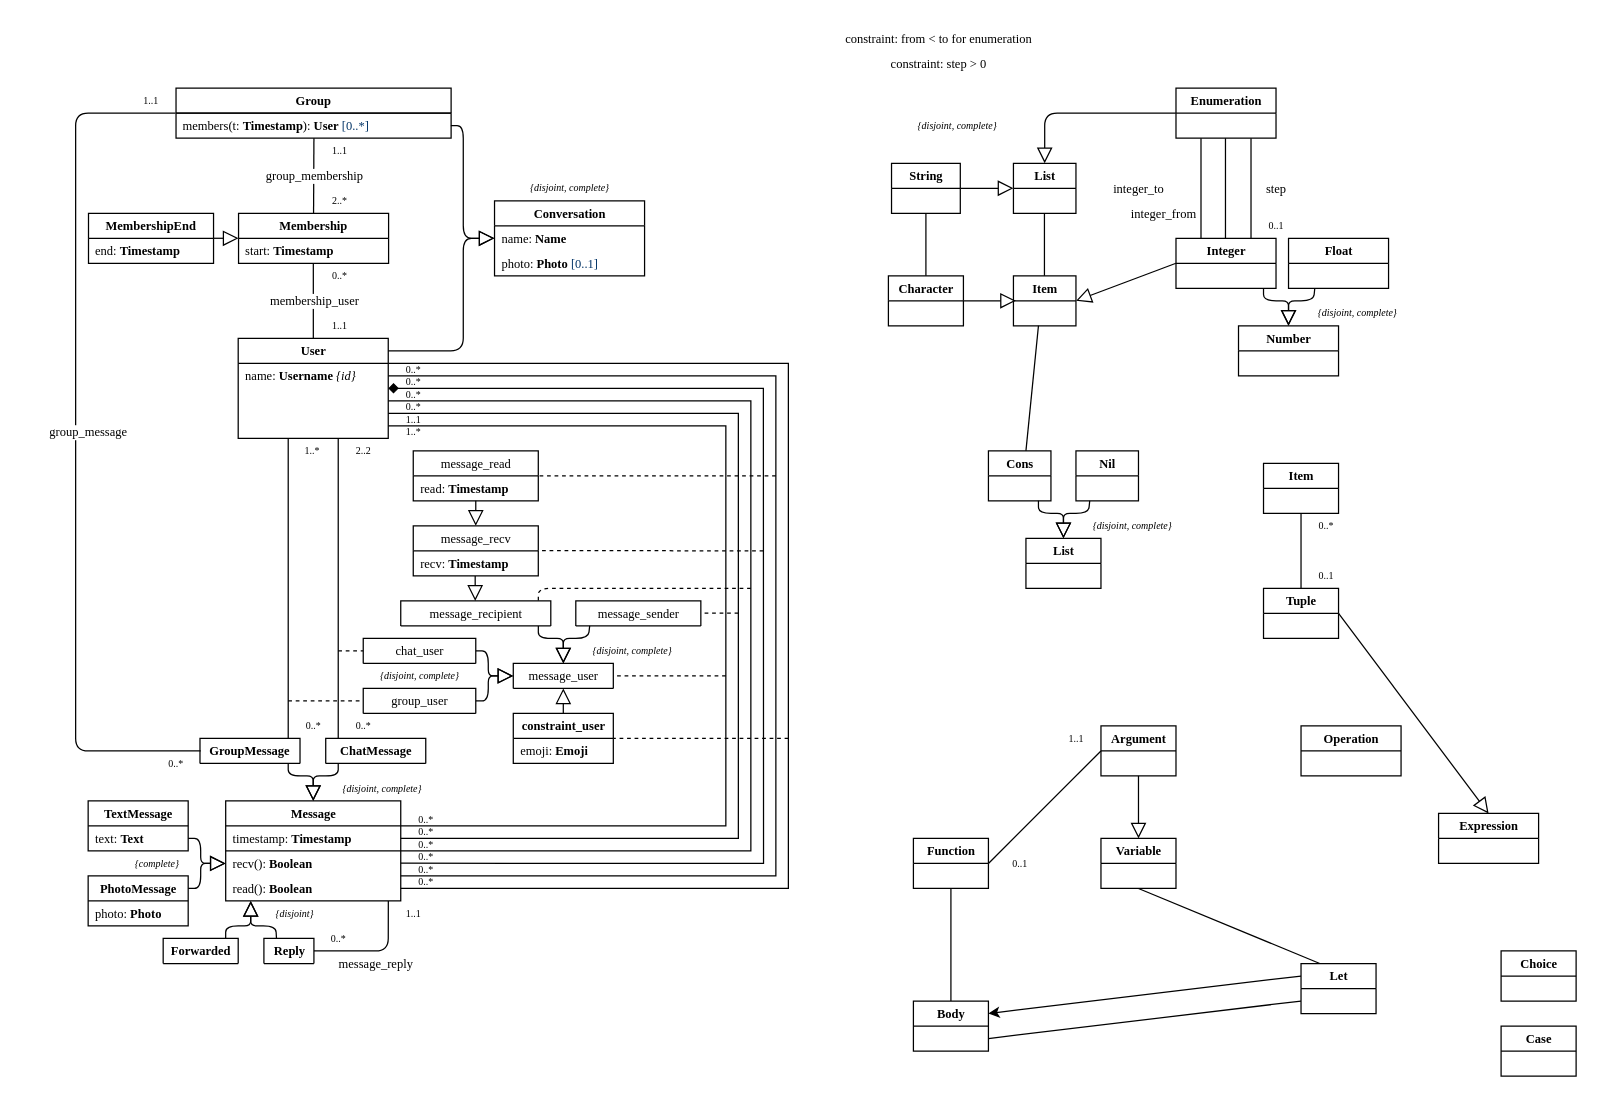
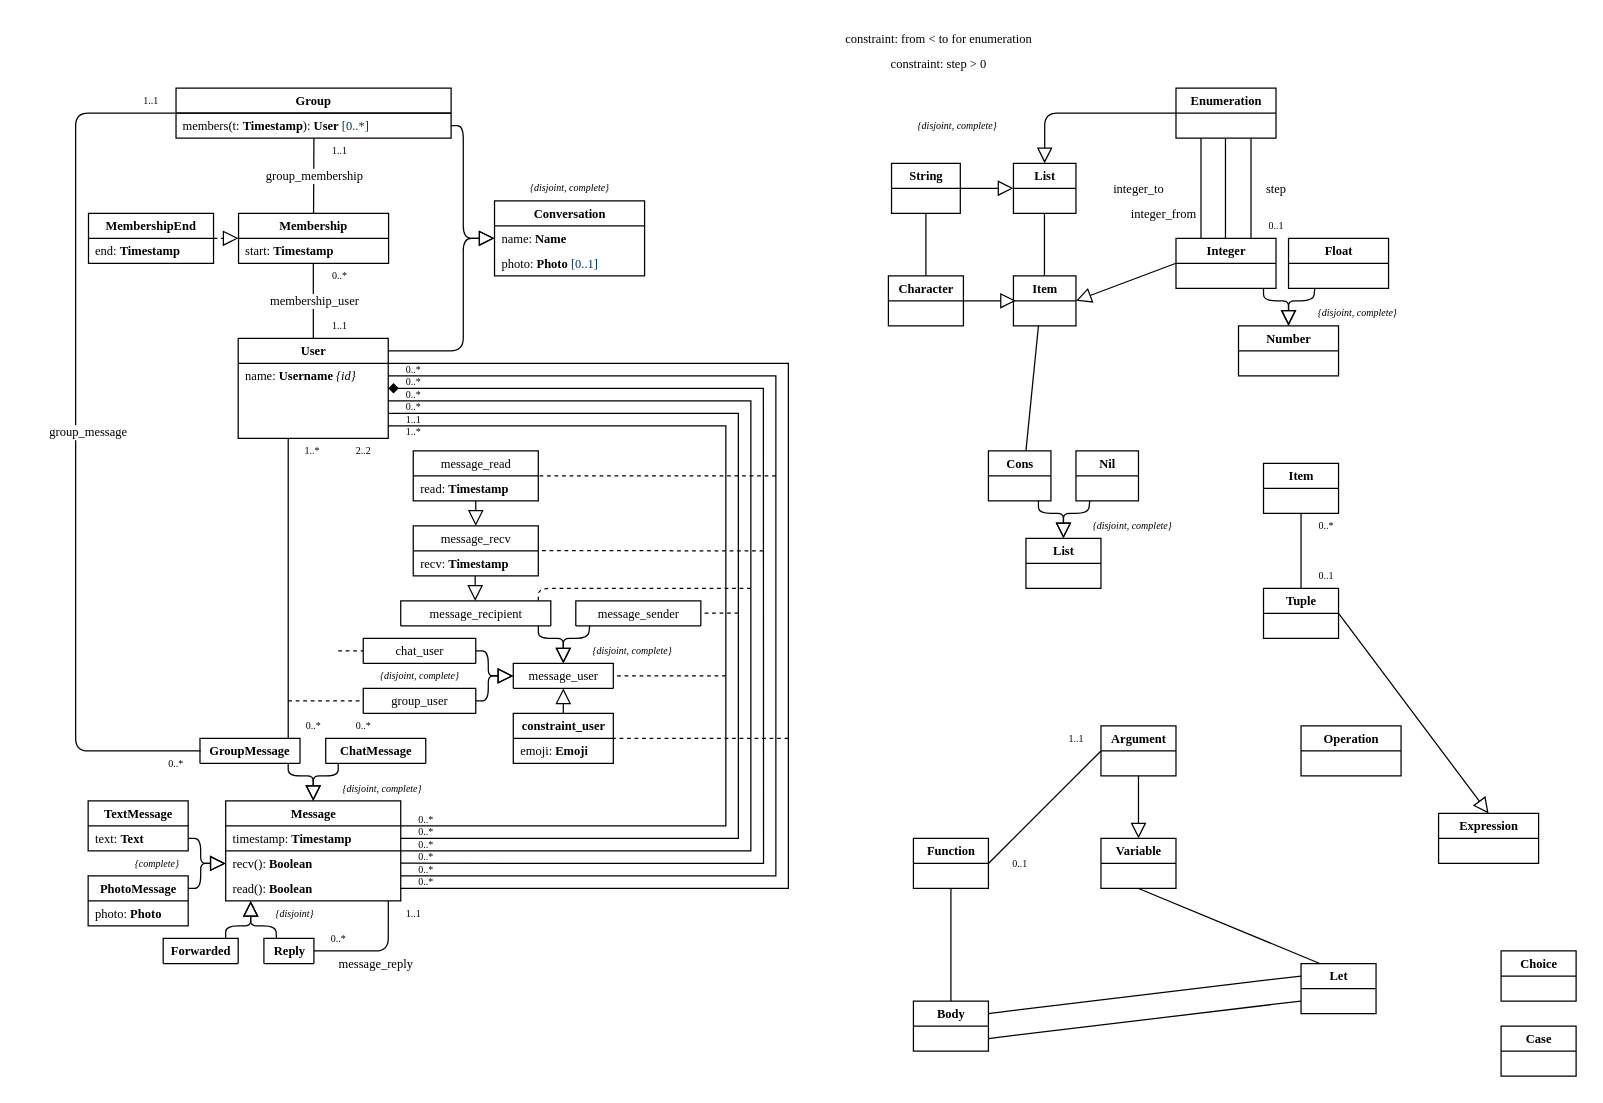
node "2..*": removed
edge "end: Timestamp" -> "start: Timestamp": style solid -> dashed
edge "2..2" -- "ChatMessage": removed
edge "Let" -> "Body": arrowhead classic -> none
